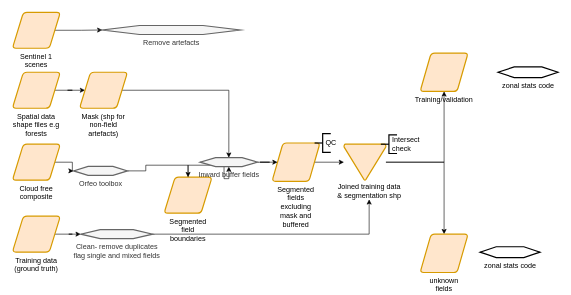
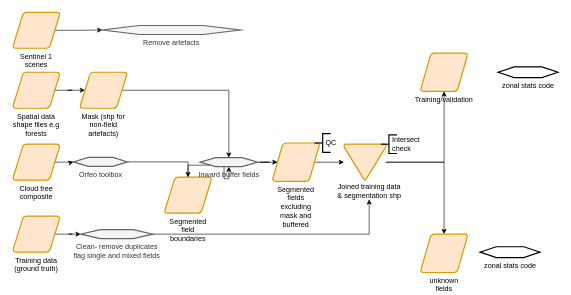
node "Orfeo toolbox": moved (101, 171) -> (101, 162)
